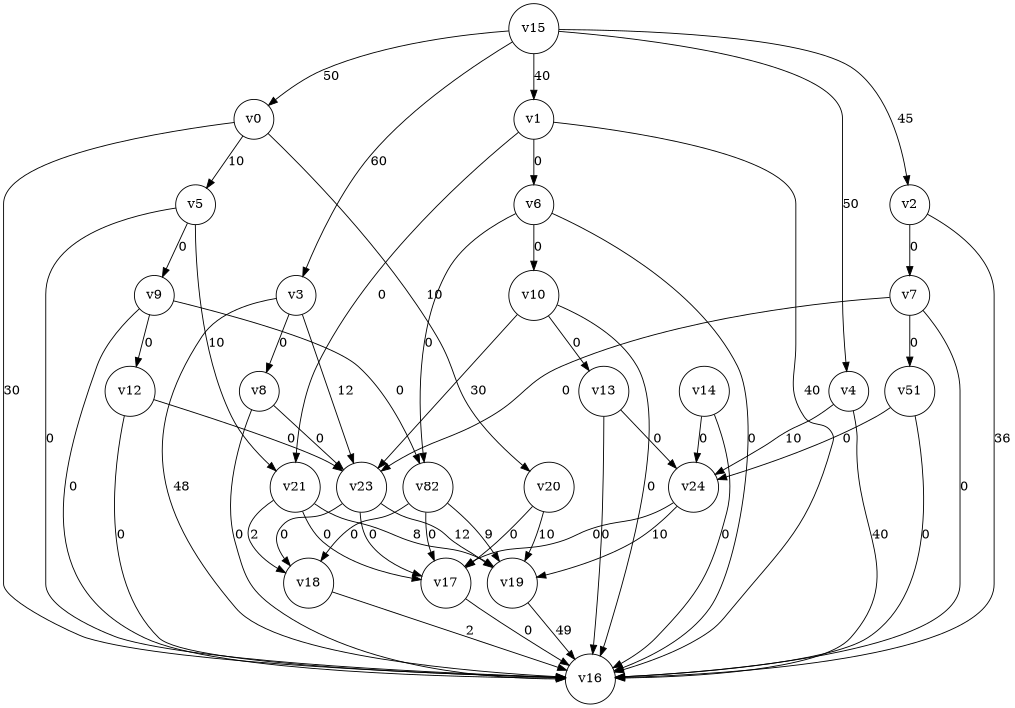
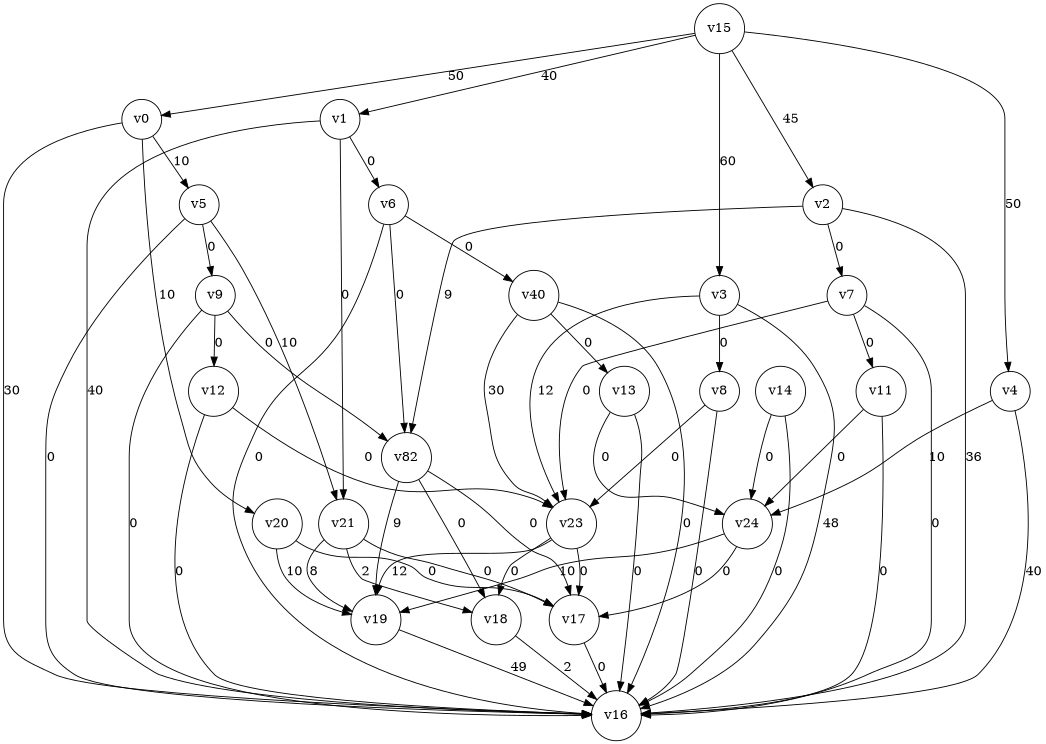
edge "v2" -> "v82": added, label "9"
node "v10": label "v10" -> "v40"
node "v51": label "v51" -> "v11"
